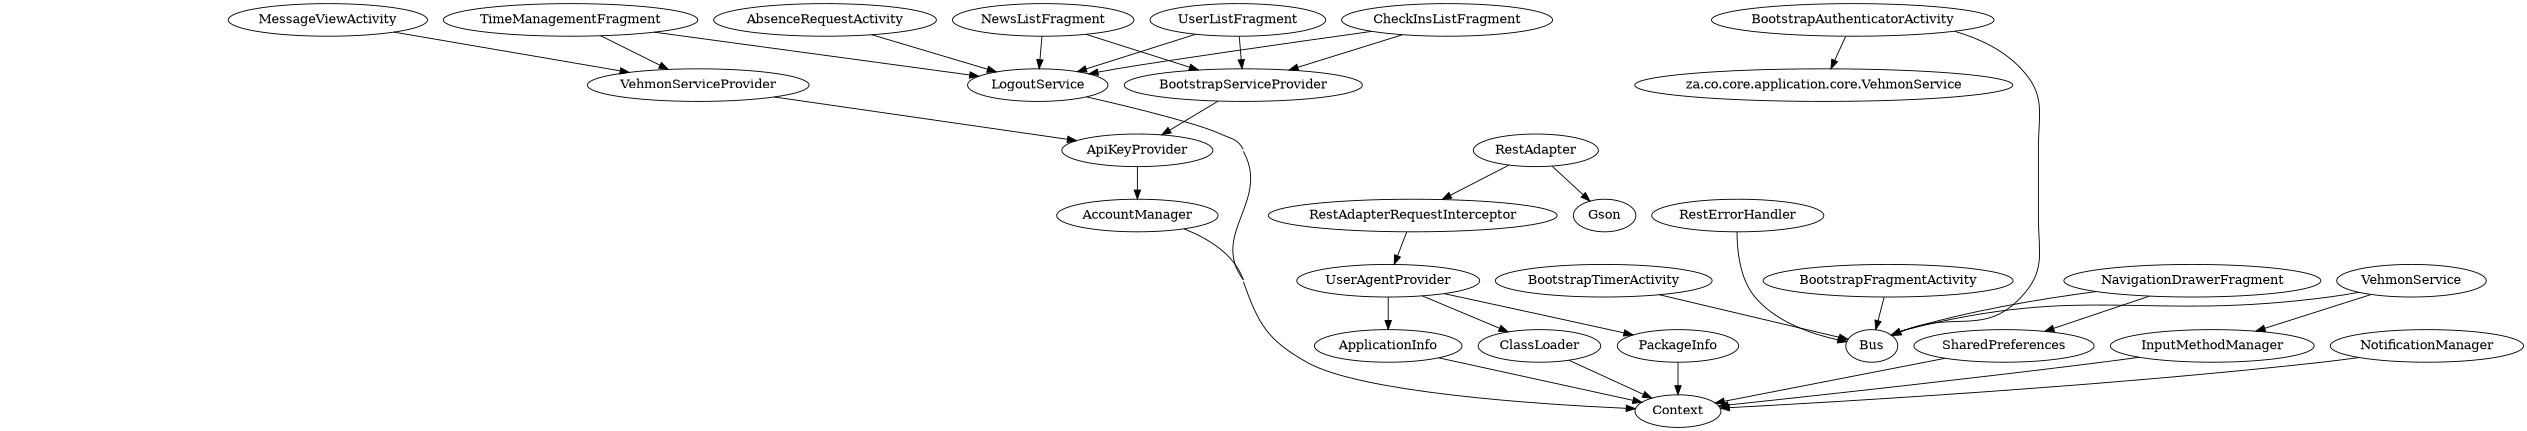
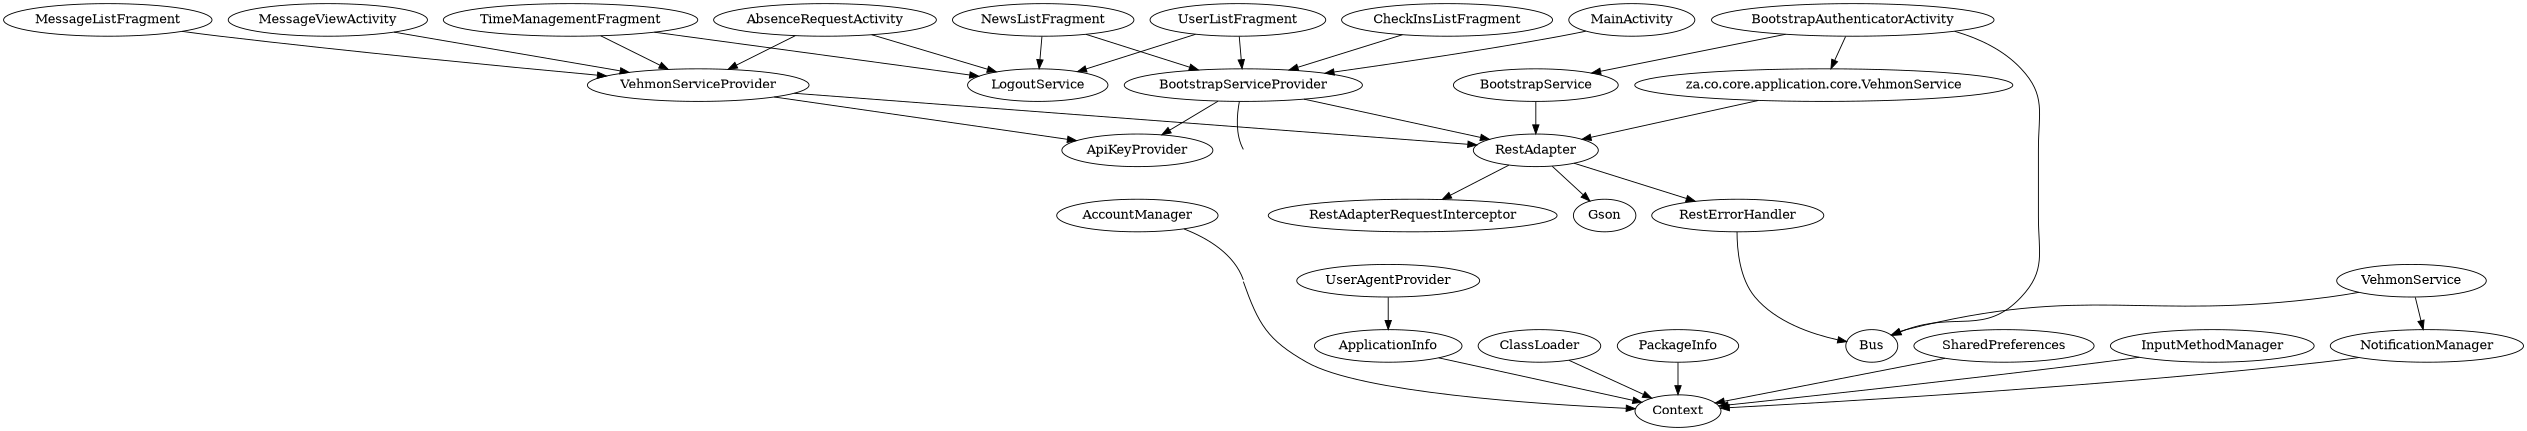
node "MessageListFragment": added
node "MainActivity": added
edge "CheckInsListFragment" -> "LogoutService": removed
edge "AbsenceRequestActivity" -> "VehmonServiceProvider": added
node "BootstrapService": added
edge "LogoutService" -> "Context": now "BootstrapServiceProvider" -> "Context"
edge "BootstrapServiceProvider" -> "RestAdapter": added
edge "VehmonServiceProvider" -> "RestAdapter": added
edge "za.co.core.application.core.VehmonService" -> "RestAdapter": added
edge "ApiKeyProvider" -> "AccountManager": removed
edge "RestAdapter" -> "RestErrorHandler": added
edge "RestAdapterRequestInterceptor" -> "UserAgentProvider": removed
node "BootstrapTimerActivity": removed
node "BootstrapFragmentActivity": removed
node "NavigationDrawerFragment": removed
edge "VehmonService" -> "InputMethodManager": now "VehmonService" -> "NotificationManager"
edge "UserAgentProvider" -> "ClassLoader": removed
edge "UserAgentProvider" -> "PackageInfo": removed
